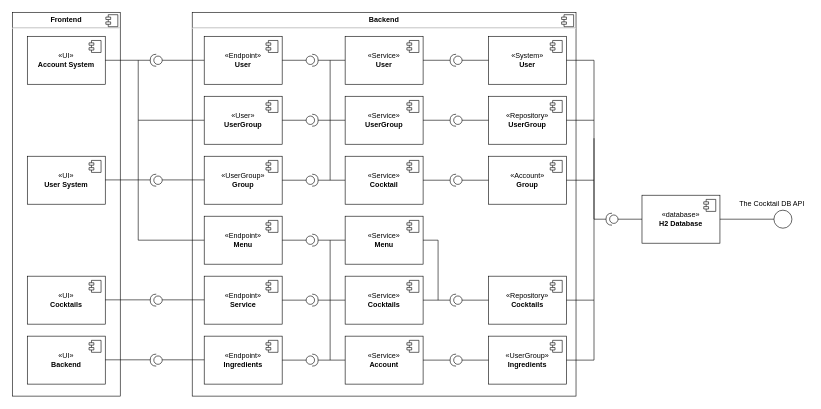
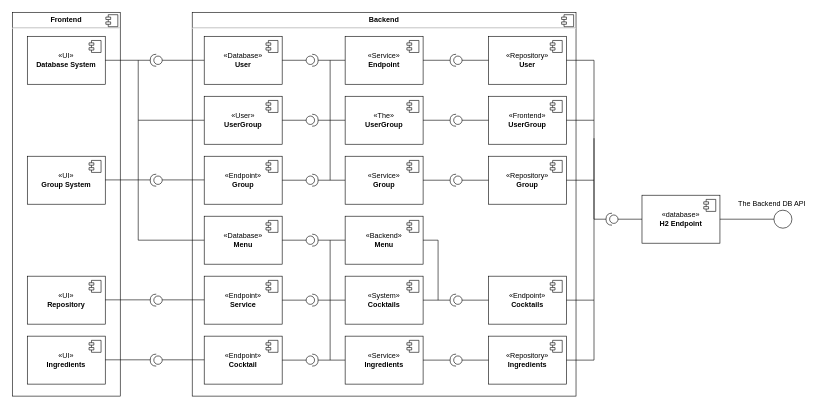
node "«UI» Account System": label "«UI» Account System" -> "«UI» Database System"
node "«Endpoint» User": label "«Endpoint» User" -> "«Database» User"
node "«Service» User": label "«Service» User" -> "«Service» Endpoint"
node "«System» User": label "«System» User" -> "«Repository» User"
node "«Service» UserGroup": label "«Service» UserGroup" -> "«The» UserGroup"
node "«Repository» UserGroup": label "«Repository» UserGroup" -> "«Frontend» UserGroup"
node "«UI» User System": label "«UI» User System" -> "«UI» Group System"
node "«UserGroup» Group": label "«UserGroup» Group" -> "«Endpoint» Group"
node "«Service» Cocktail": label "«Service» Cocktail" -> "«Service» Group"
node "«Account» Group": label "«Account» Group" -> "«Repository» Group"
node "The Cocktail DB API": label "The Cocktail DB API" -> "The Backend DB API"
node "«database» H2 Database": label "«database» H2 Database" -> "«database» H2 Endpoint"
node "«Endpoint» Menu": label "«Endpoint» Menu" -> "«Database» Menu"
node "«Service» Menu": label "«Service» Menu" -> "«Backend» Menu"
node "«UI» Cocktails": label "«UI» Cocktails" -> "«UI» Repository"
node "«Service» Cocktails": label "«Service» Cocktails" -> "«System» Cocktails"
node "«Repository» Cocktails": label "«Repository» Cocktails" -> "«Endpoint» Cocktails"
node "«UI» Backend": label "«UI» Backend" -> "«UI» Ingredients"
node "«Endpoint» Ingredients": label "«Endpoint» Ingredients" -> "«Endpoint» Cocktail"
node "«Service» Account": label "«Service» Account" -> "«Service» Ingredients"
node "«UserGroup» Ingredients": label "«UserGroup» Ingredients" -> "«Repository» Ingredients"
